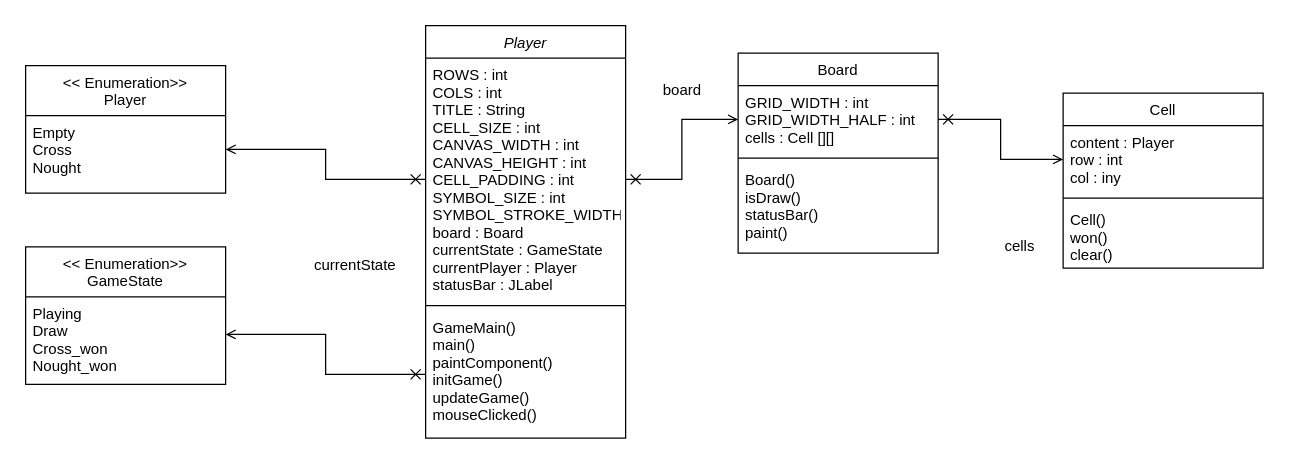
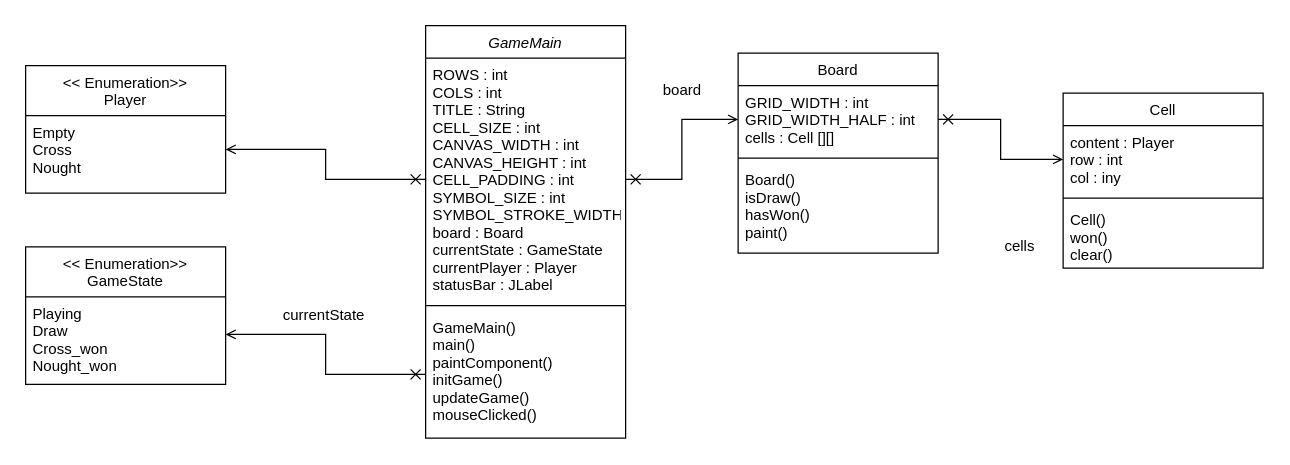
node "Player": label "Player" -> "GameMain"
node "Board() isDraw() statusBar() paint()": label "Board() isDraw() statusBar() paint()" -> "Board() isDraw() hasWon() paint()"
node "currentState": moved (357, 266) -> (326, 316)
